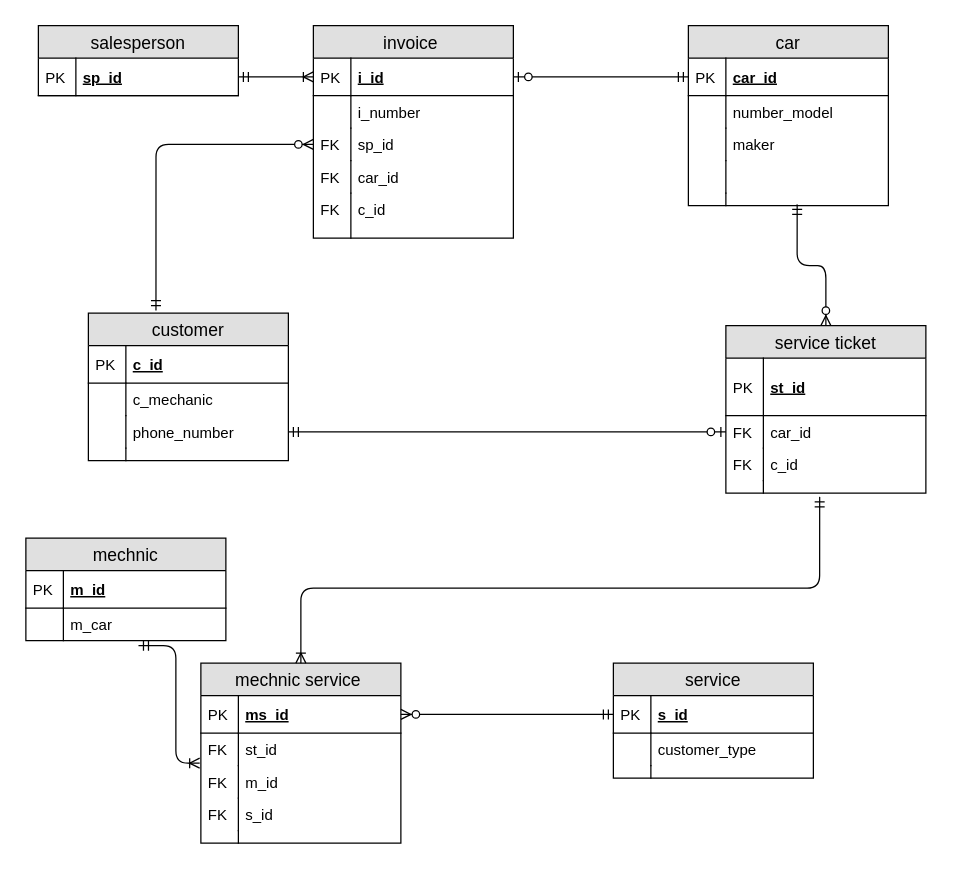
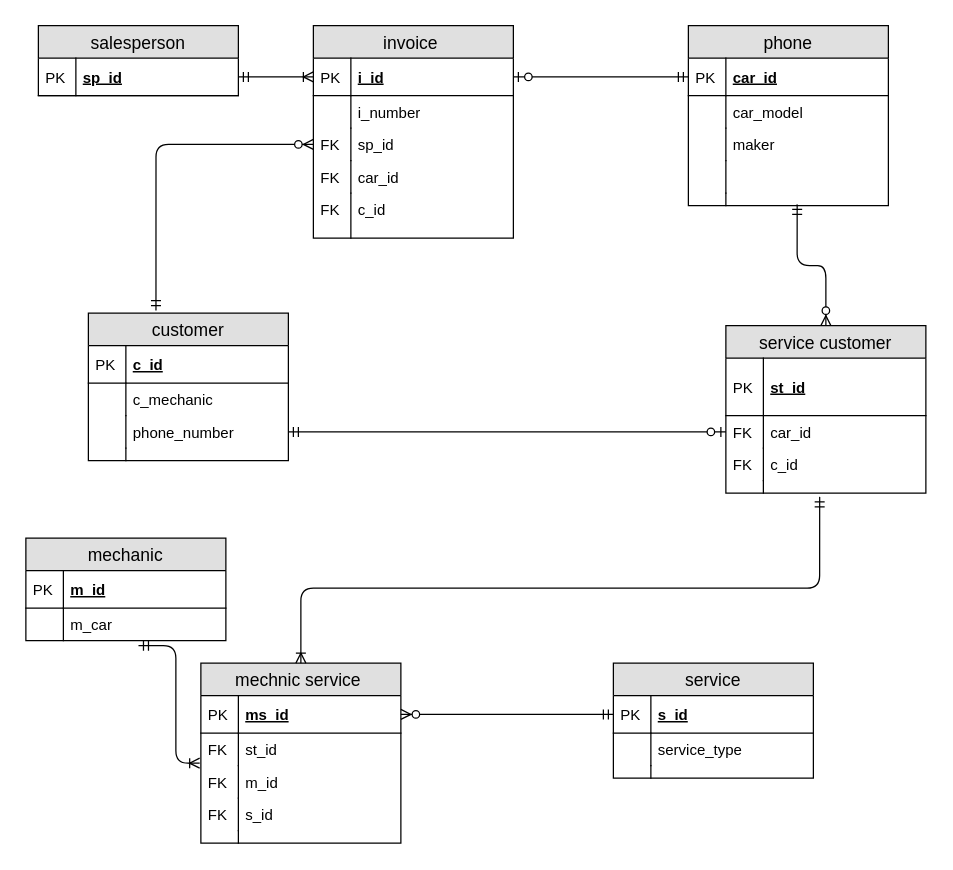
node "car": label "car" -> "phone"
node "number_model": label "number_model" -> "car_model"
node "service ticket": label "service ticket" -> "service customer"
node "mechnic": label "mechnic" -> "mechanic"
node "customer_type": label "customer_type" -> "service_type"
